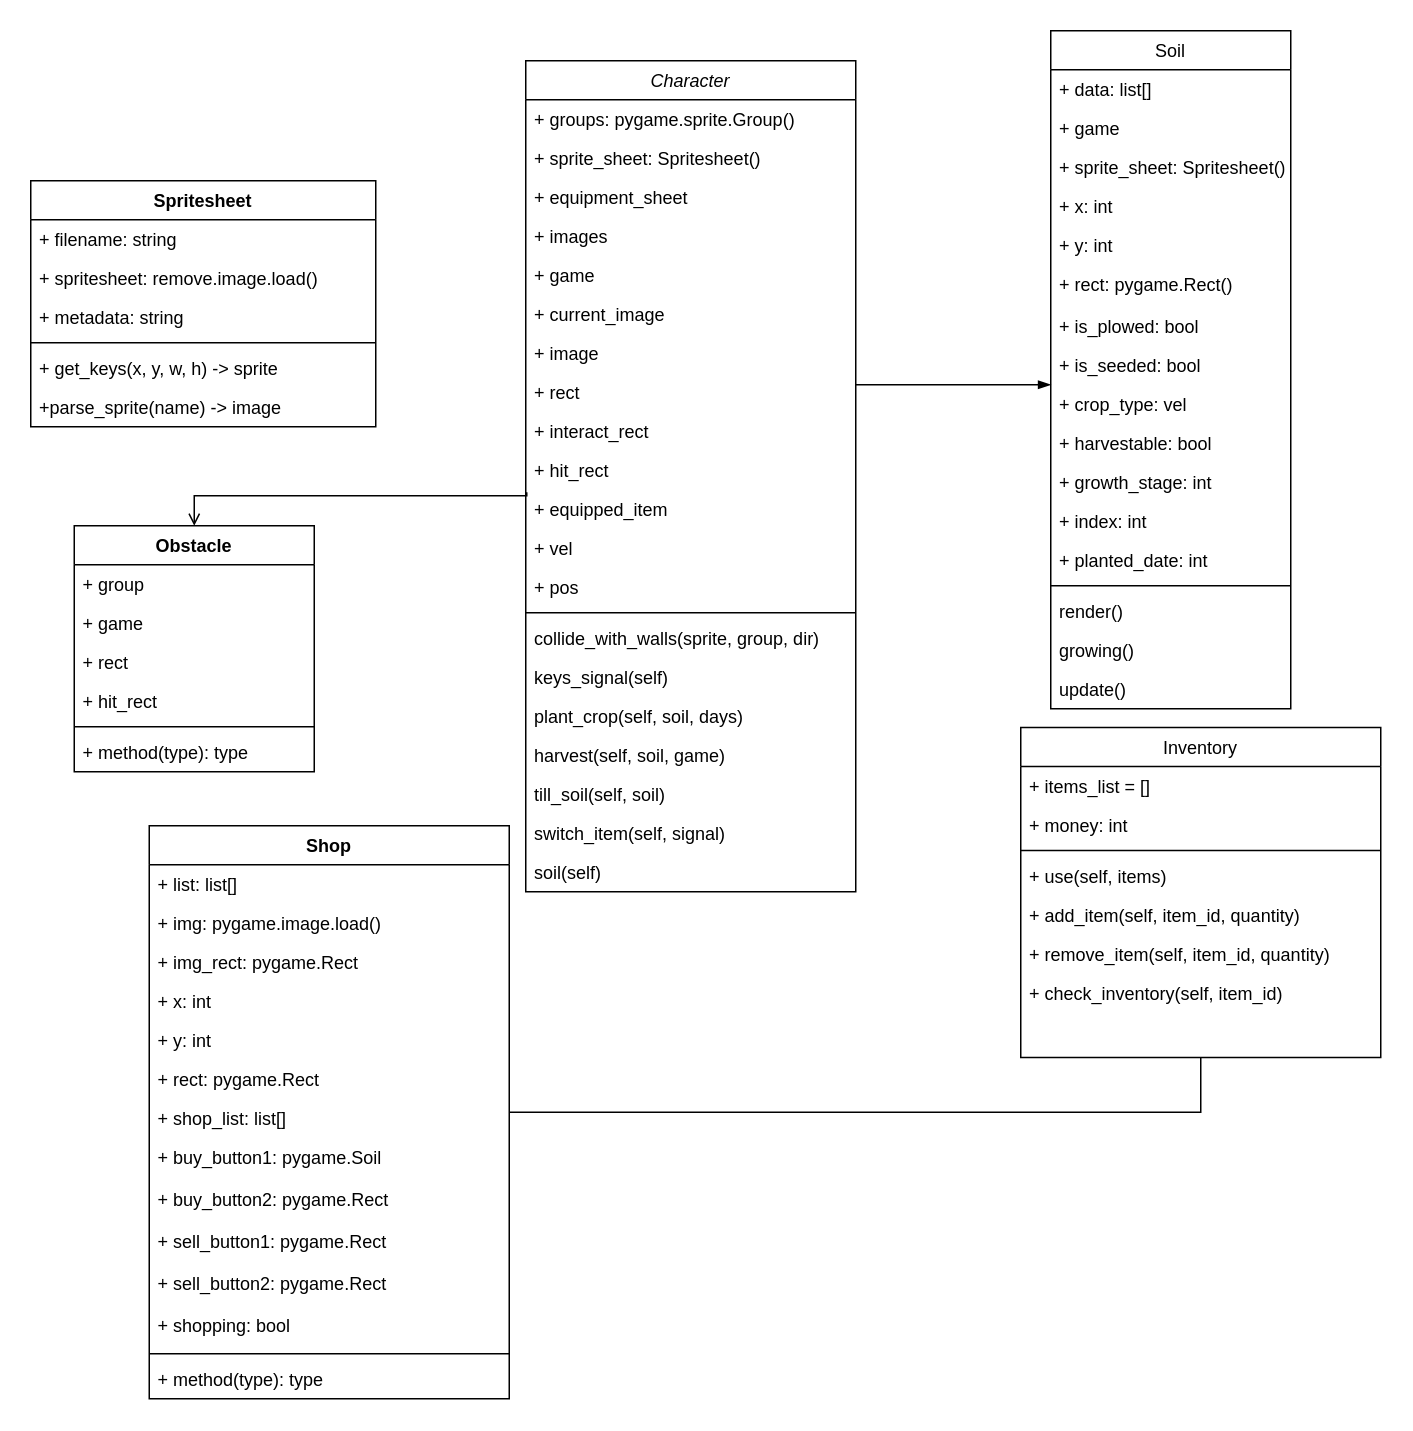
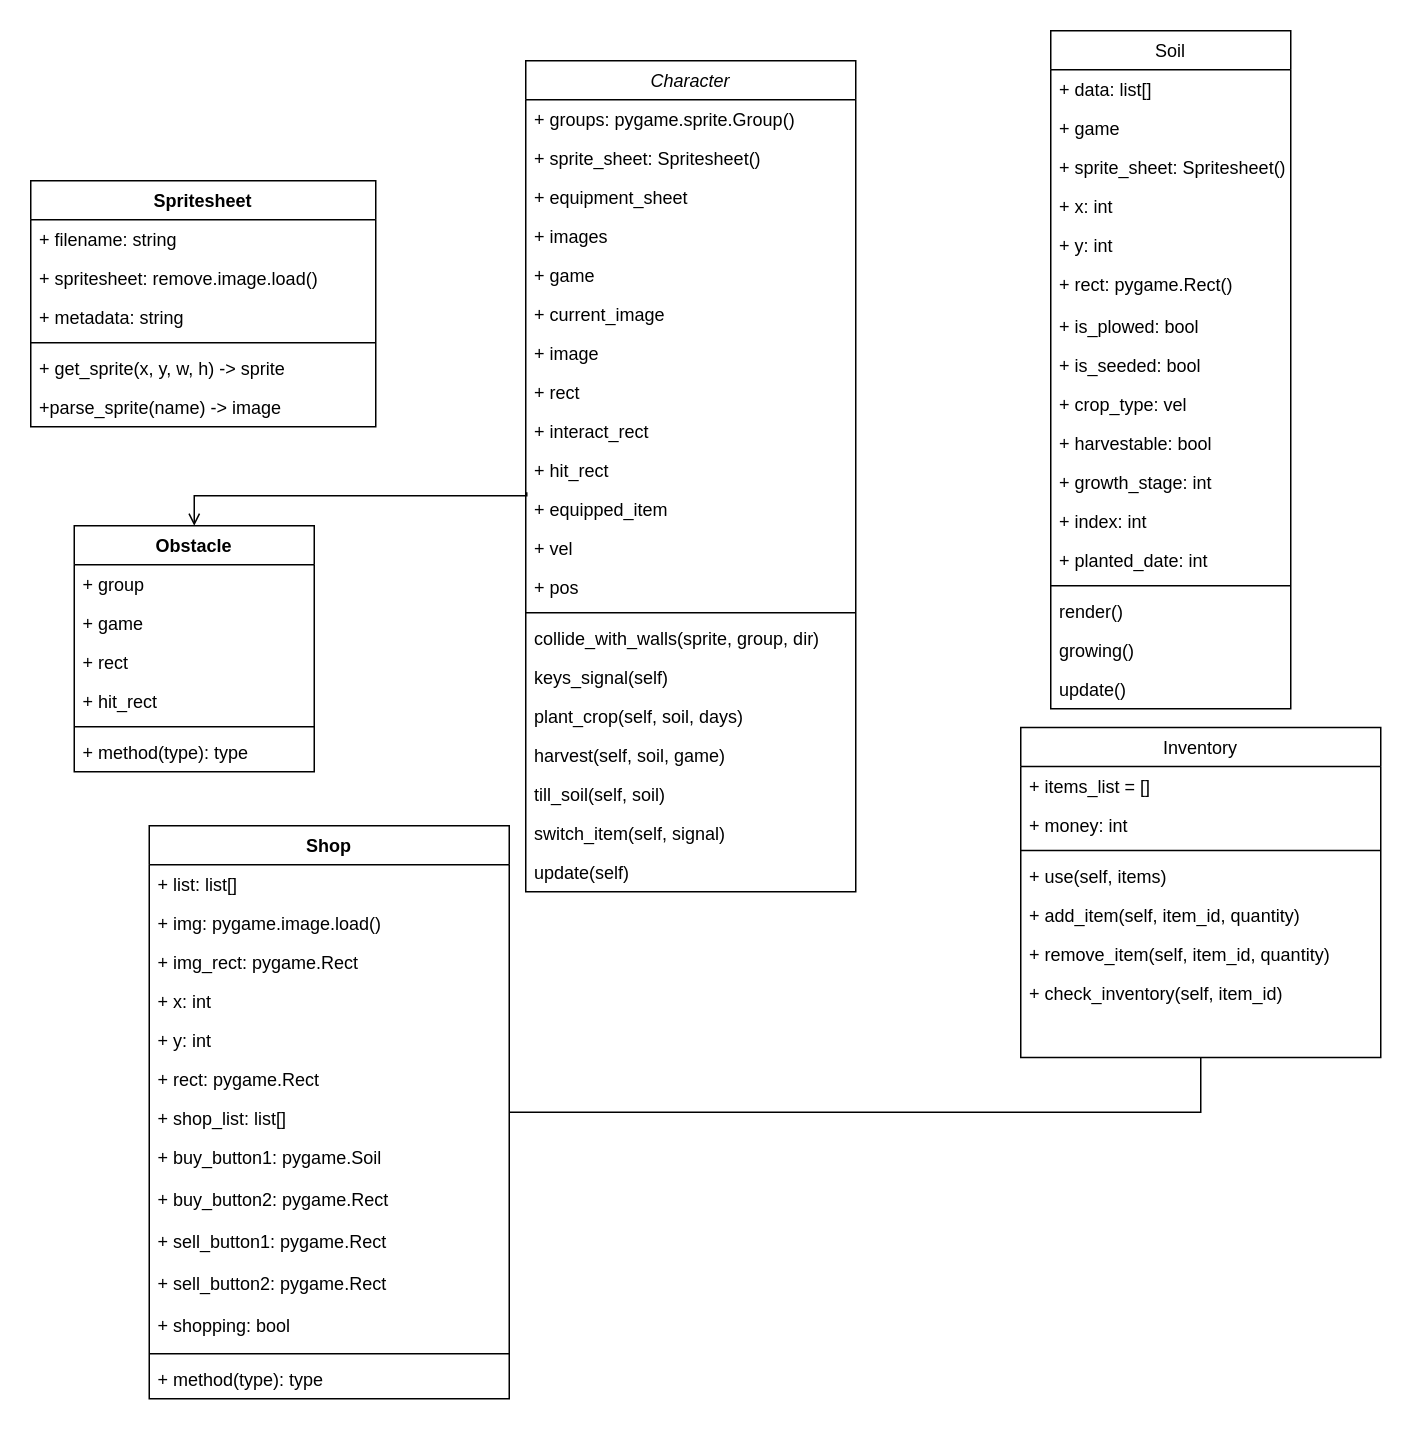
node "+ get_keys(x, y, w, h) -> sprite": label "+ get_keys(x, y, w, h) -> sprite" -> "+ get_sprite(x, y, w, h) -> sprite"
edge "Character" -> "Soil": removed
node "soil(self)": label "soil(self)" -> "update(self)"
